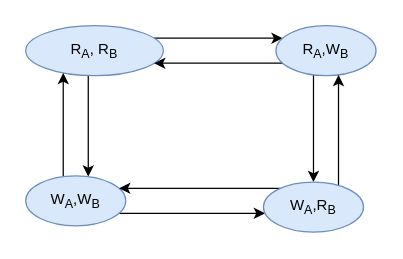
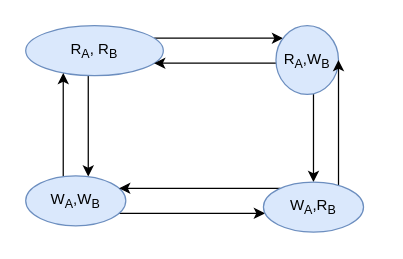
node "RA,WB": size 100x50 -> 63x69
